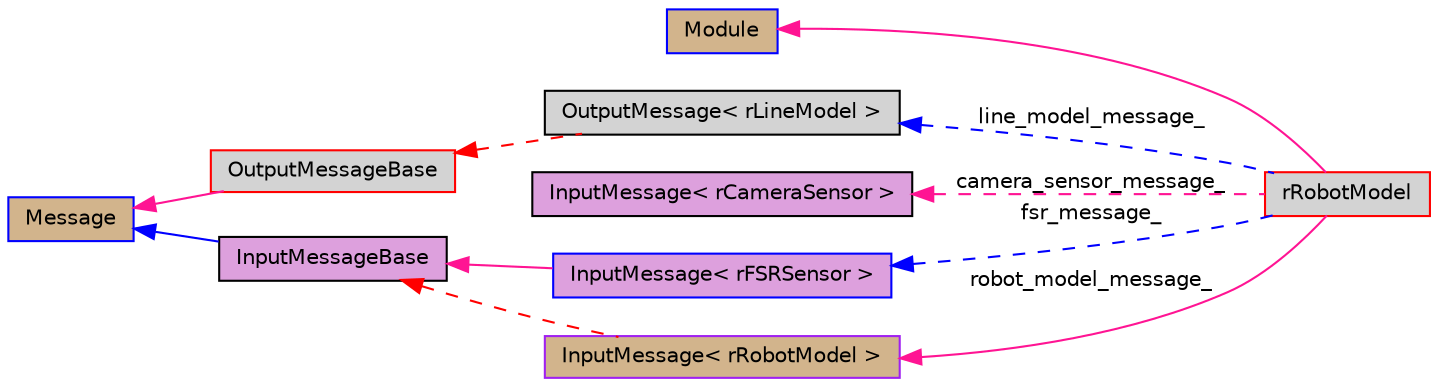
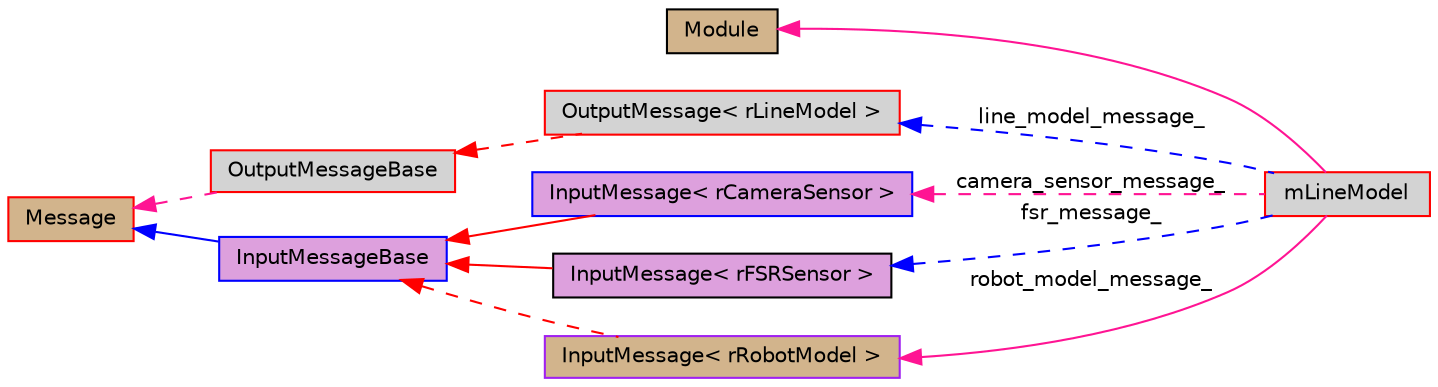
node "Module": color blue -> black
node "OutputMessage< rLineModel >": color black -> red
node "InputMessage< rCameraSensor >": color black -> blue
node "rRobotModel": label "rRobotModel" -> "mLineModel"
edge "OutputMessageBase" -> "Message": style solid -> dashed
node "Message": color blue -> red
edge "InputMessage< rCameraSensor >" -> "InputMessageBase": added
node "InputMessageBase": color black -> blue
edge "InputMessage< rFSRSensor >" -> "InputMessageBase": color deeppink -> red
node "InputMessage< rFSRSensor >": color blue -> black
